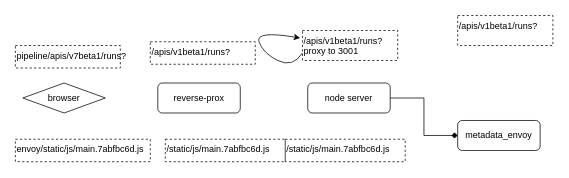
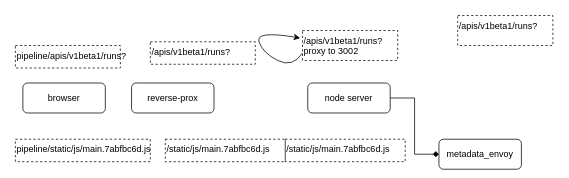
node "/apis/v1beta1/runs? proxy to 3001": label "/apis/v1beta1/runs? proxy to 3001" -> "/apis/v1beta1/runs? proxy to 3002"
node "pipeline/apis/v7beta1/runs?": label "pipeline/apis/v7beta1/runs?" -> "pipeline/apis/v1beta1/runs?"
node "browser": shape diamond -> rounded rectangle
node "reverse-prox": moved (199, 98) -> (173, 98)
node "metadata_envoy": moved (499, 135) -> (480, 154)
node "envoy/static/js/main.7abfbc6d.js": label "envoy/static/js/main.7abfbc6d.js" -> "pipeline/static/js/main.7abfbc6d.js"
